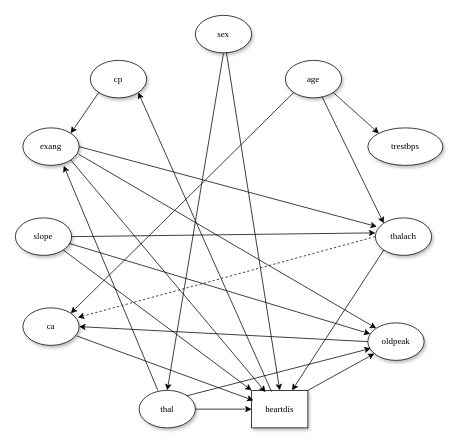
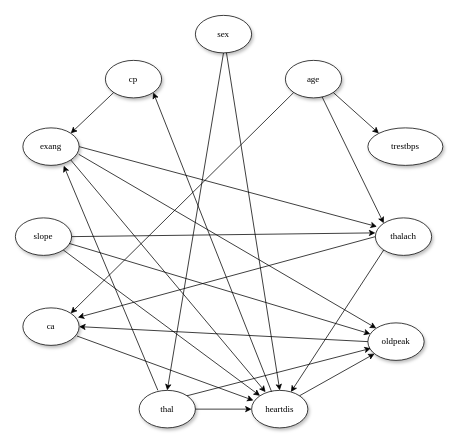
node "cp": moved (119, 79) -> (134, 79)
edge "thalach" -> "ca": style dashed -> solid
node "heartdis": shape rectangle -> ellipse
